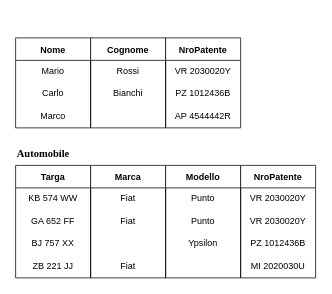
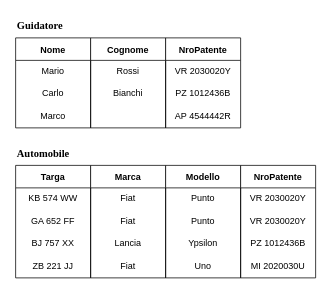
node "Guidatore": added
node "Lancia": added
node "Uno": added
